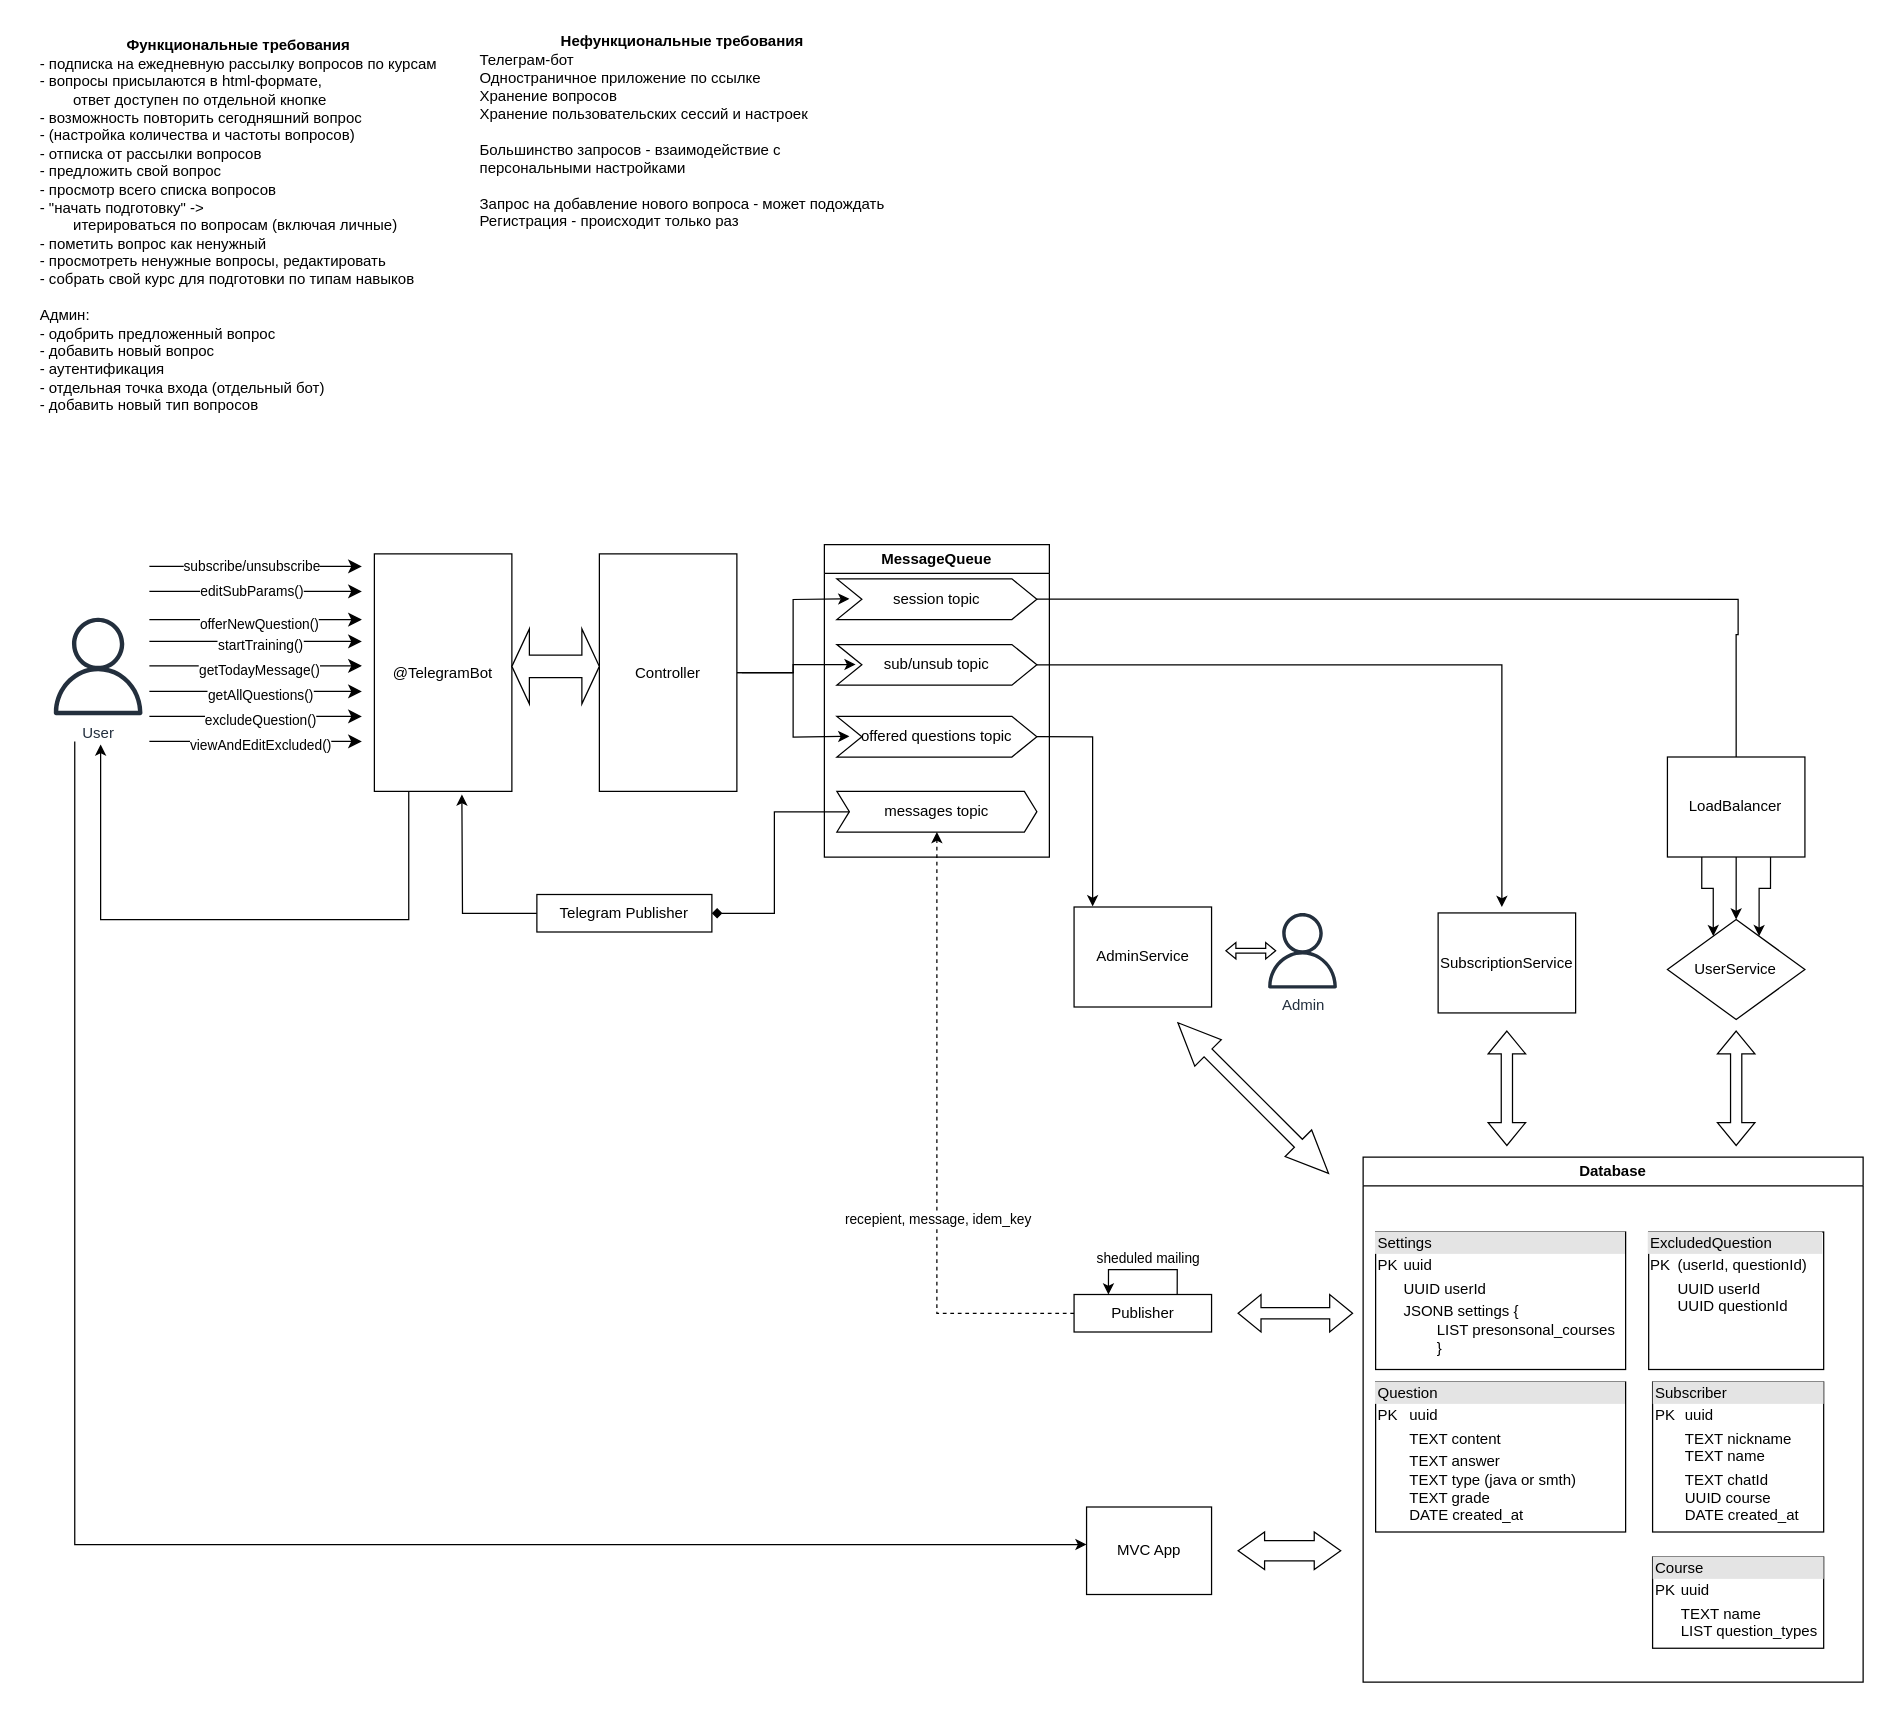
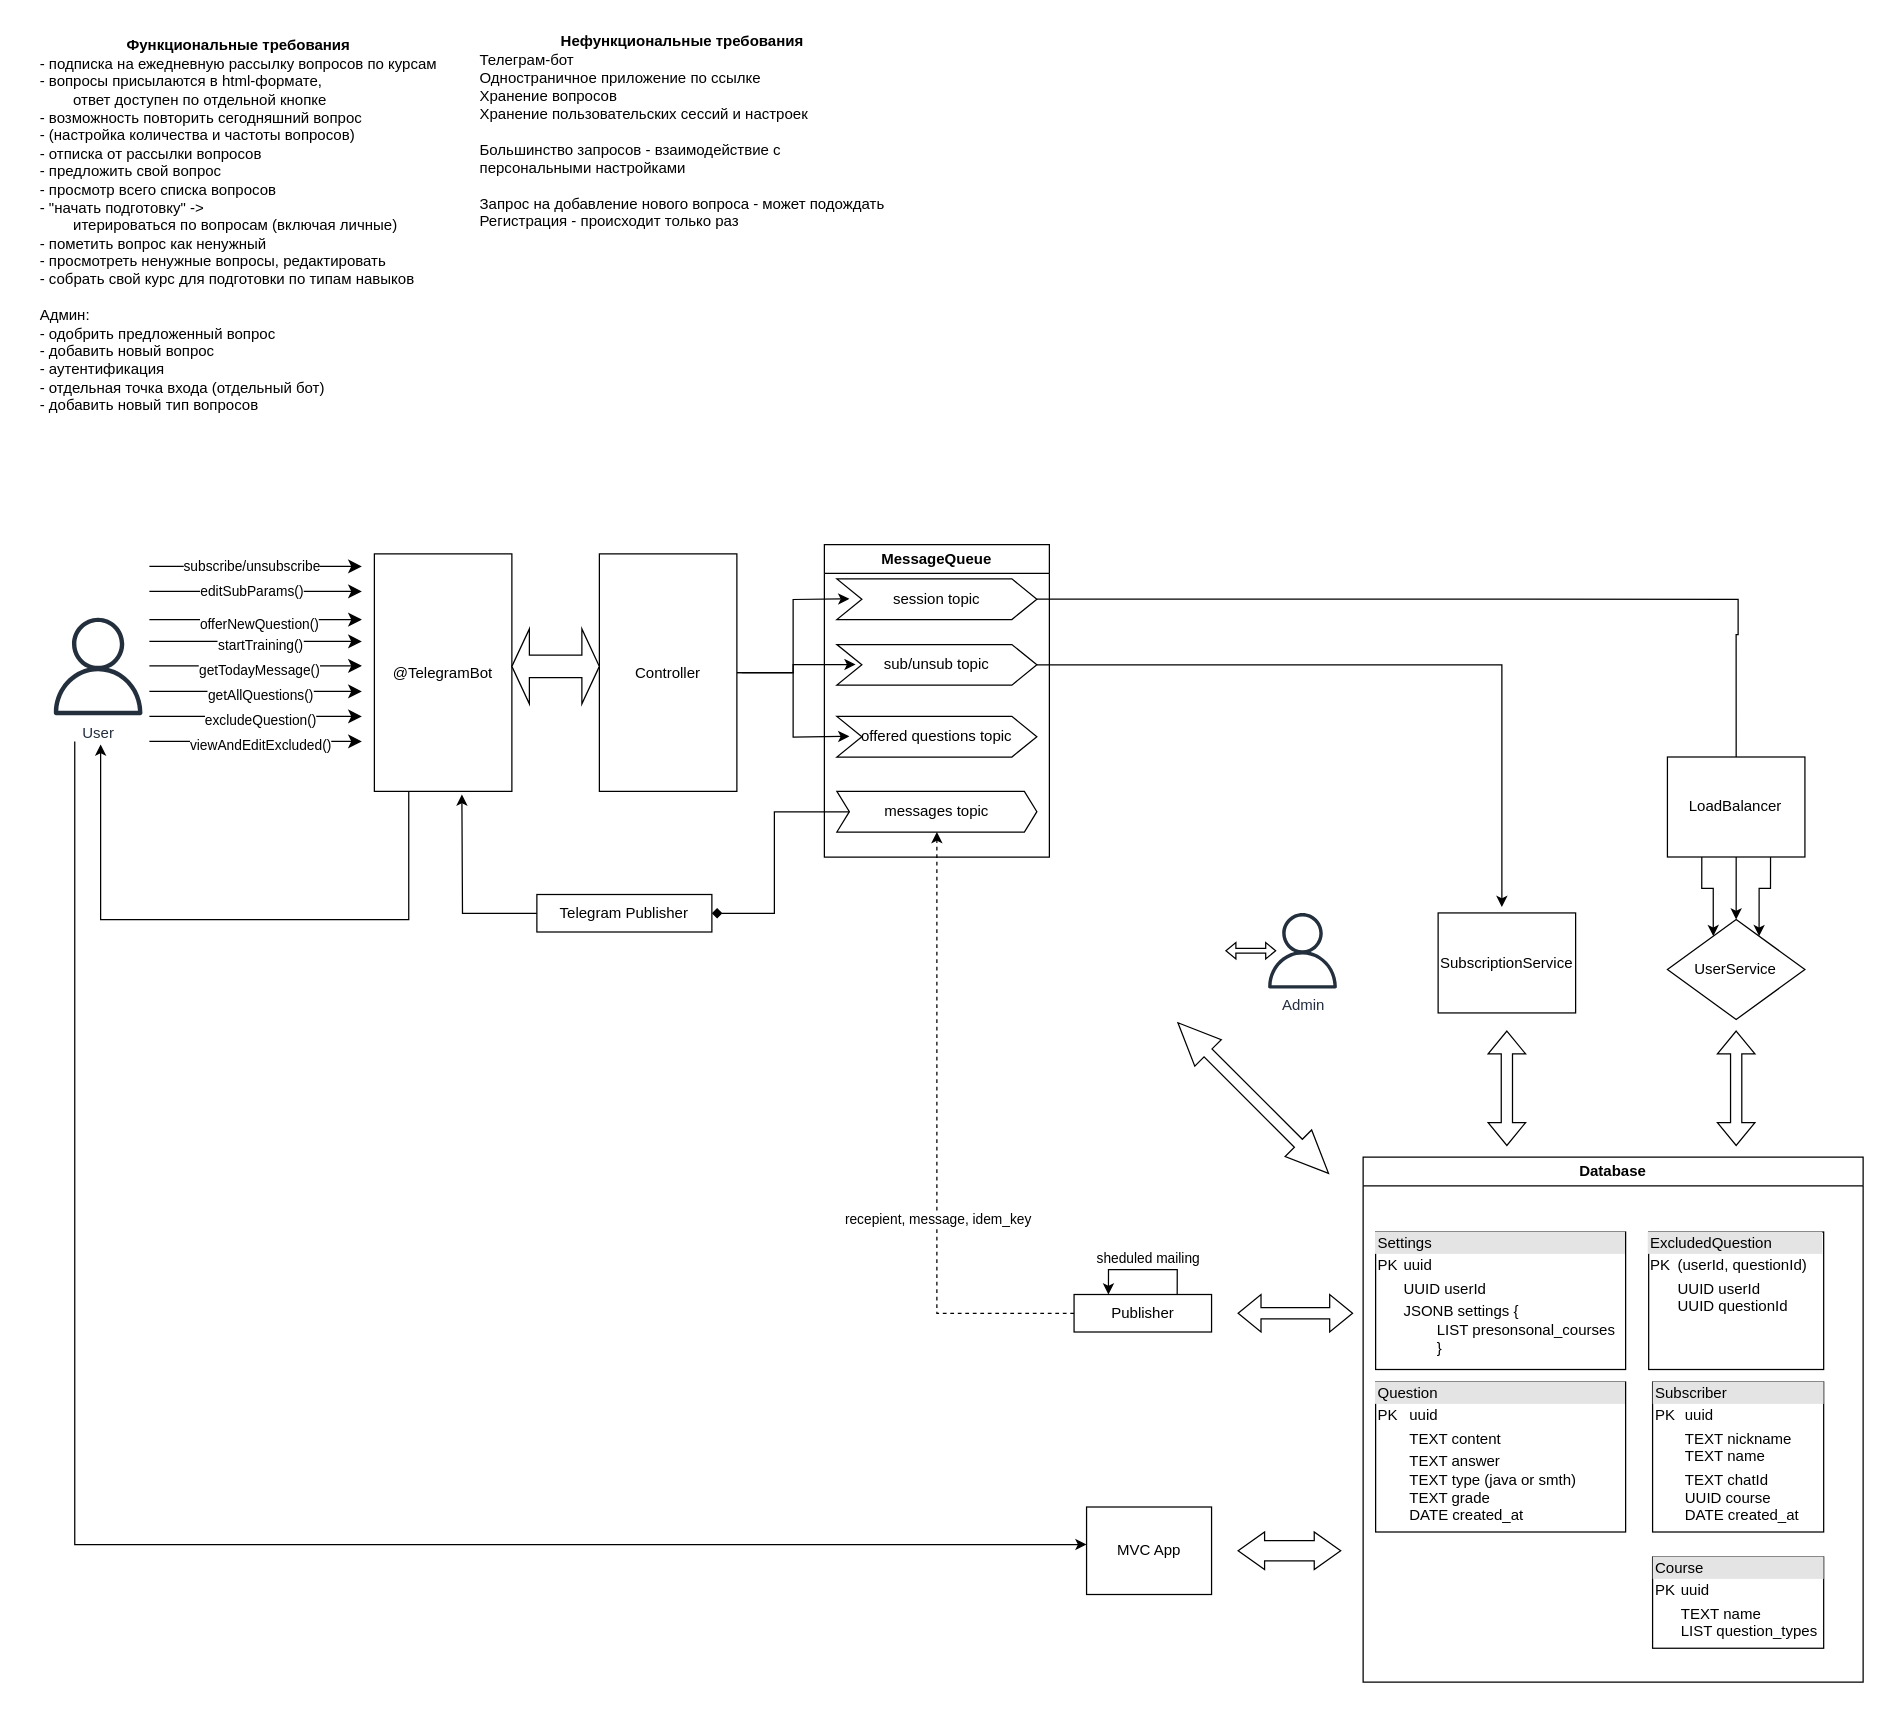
edge "offered questions topic" -> "AdminService": removed
node "AdminService": removed
